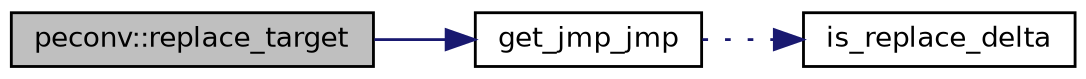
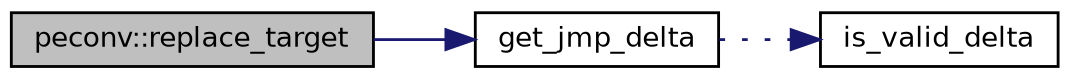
node "get_jmp_jmp": label "get_jmp_jmp" -> "get_jmp_delta"
node "is_replace_delta": label "is_replace_delta" -> "is_valid_delta"
